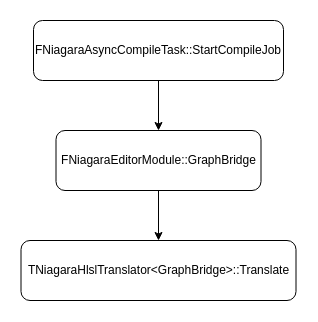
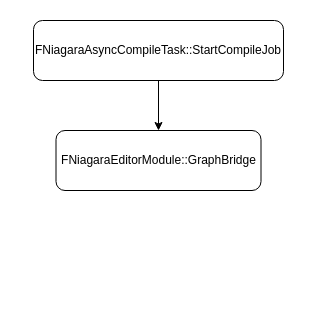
edge "FNiagaraEditorModule::GraphBridge" -> "TNiagaraHlslTranslator<GraphBridge>::Translate": removed
node "TNiagaraHlslTranslator<GraphBridge>::Translate": removed
